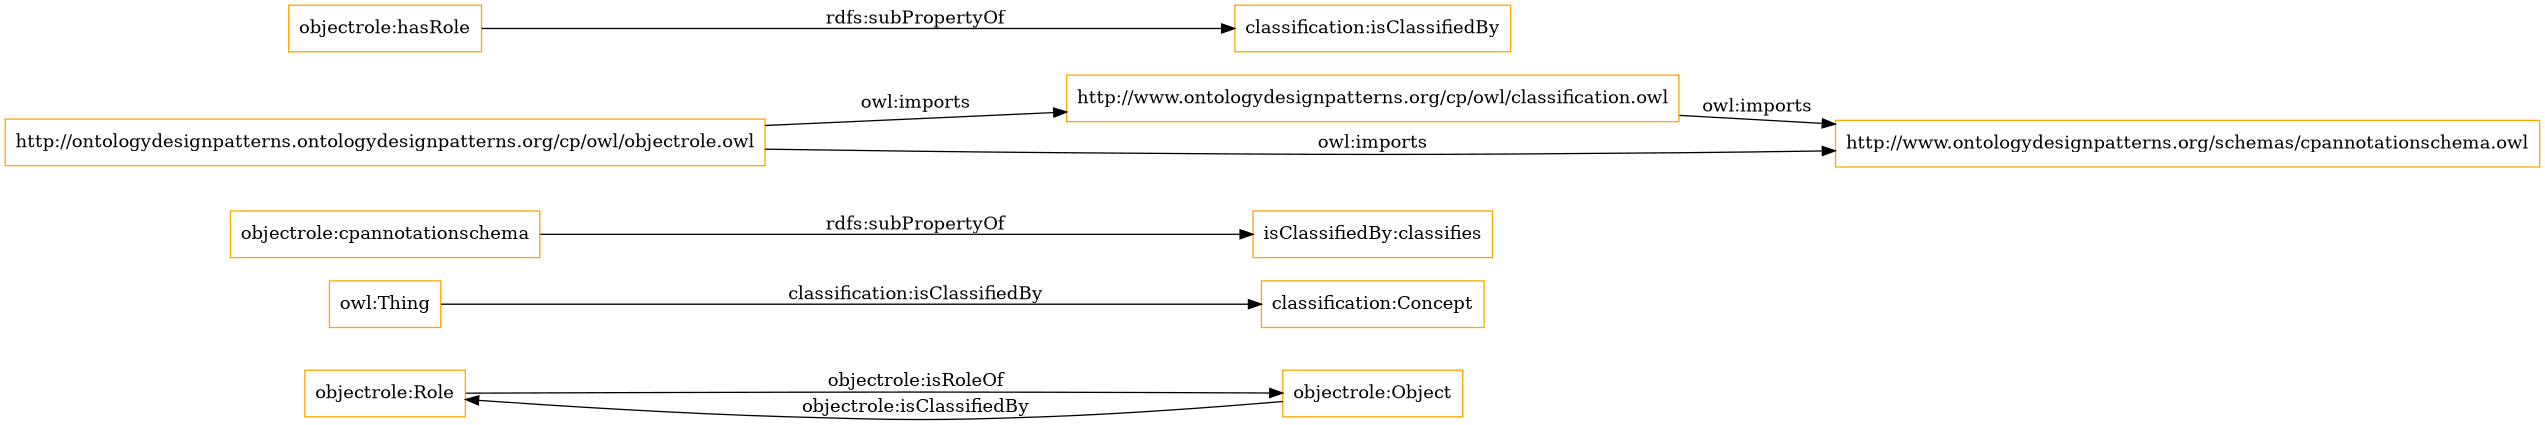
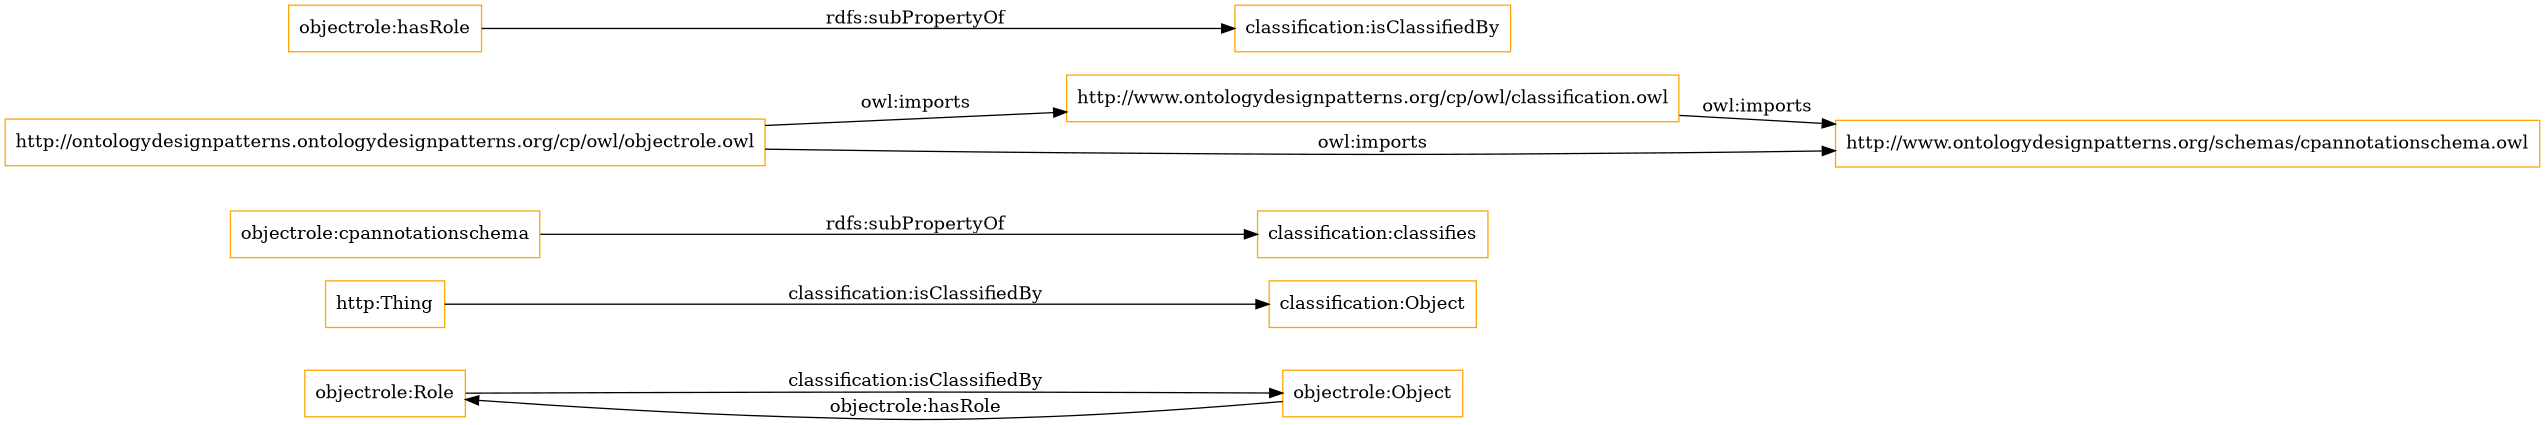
node "isClassifiedBy:classifies": label "isClassifiedBy:classifies" -> "classification:classifies"
node "owl:Thing": label "owl:Thing" -> "http:Thing"
node "classification:Concept": label "classification:Concept" -> "classification:Object"
edge "objectrole:Role" -> "objectrole:Object": label "objectrole:isRoleOf" -> "classification:isClassifiedBy"
edge "objectrole:Object" -> "objectrole:Role": label "objectrole:isClassifiedBy" -> "objectrole:hasRole"
